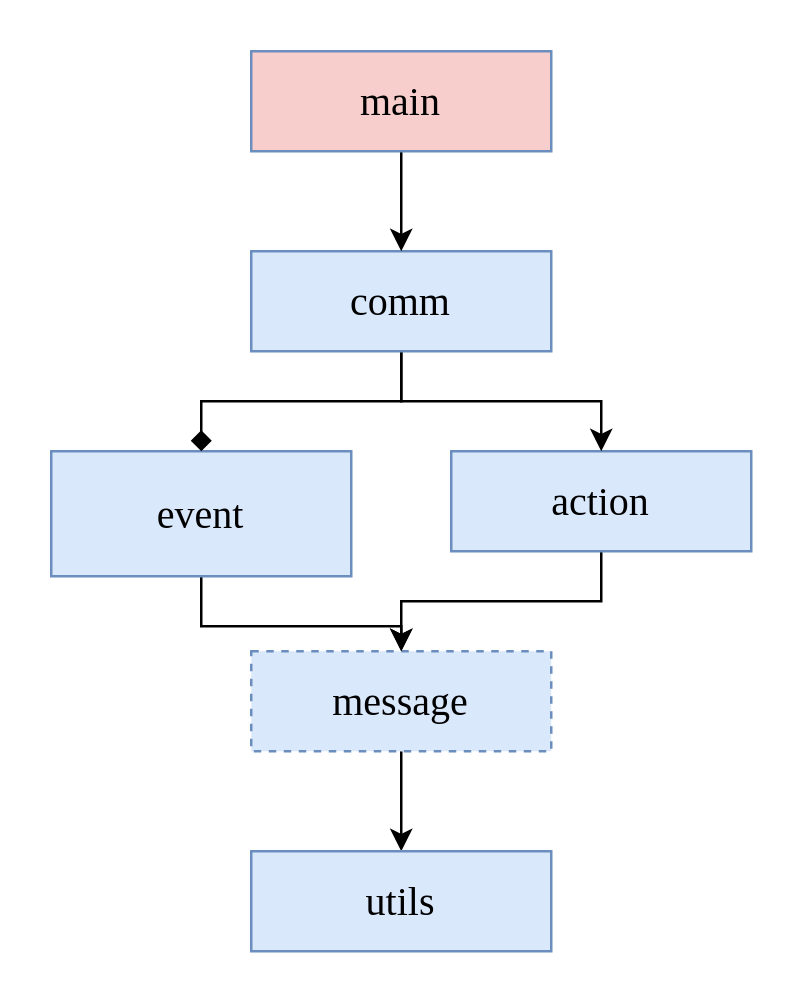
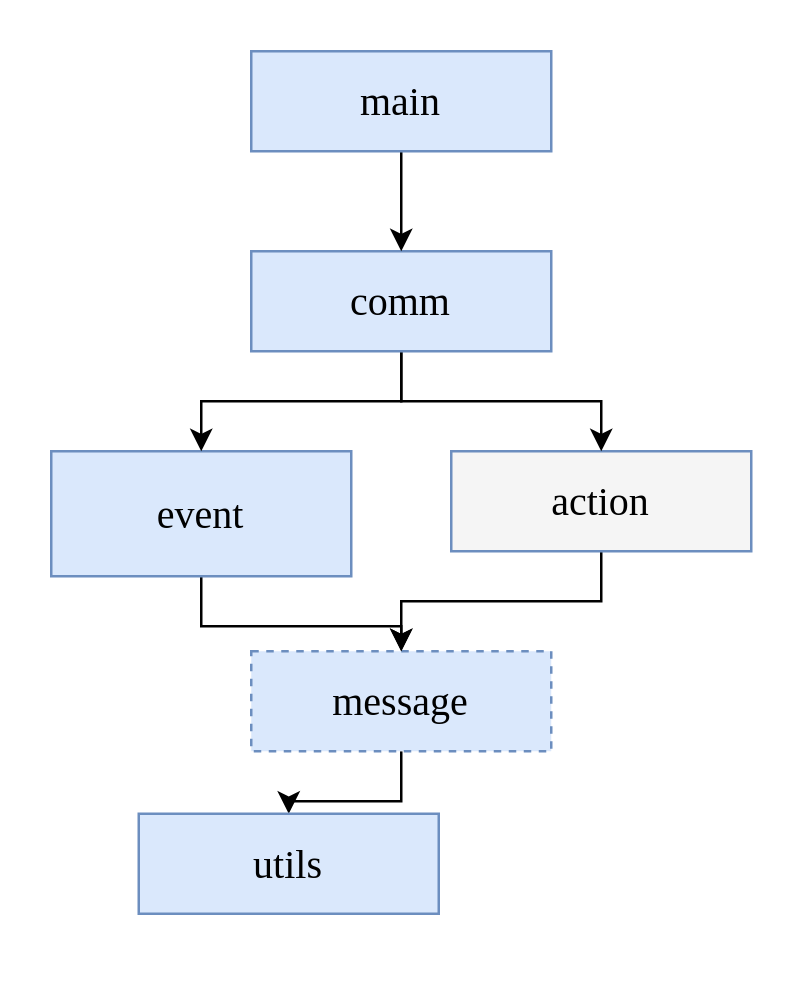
node "main": fillcolor #f8cecc -> #dae8fc
edge "comm" -> "event": arrowhead diamond -> classic
node "action": fillcolor #dae8fc -> #f5f5f5
node "utils": moved (401, 901) -> (289, 864)
